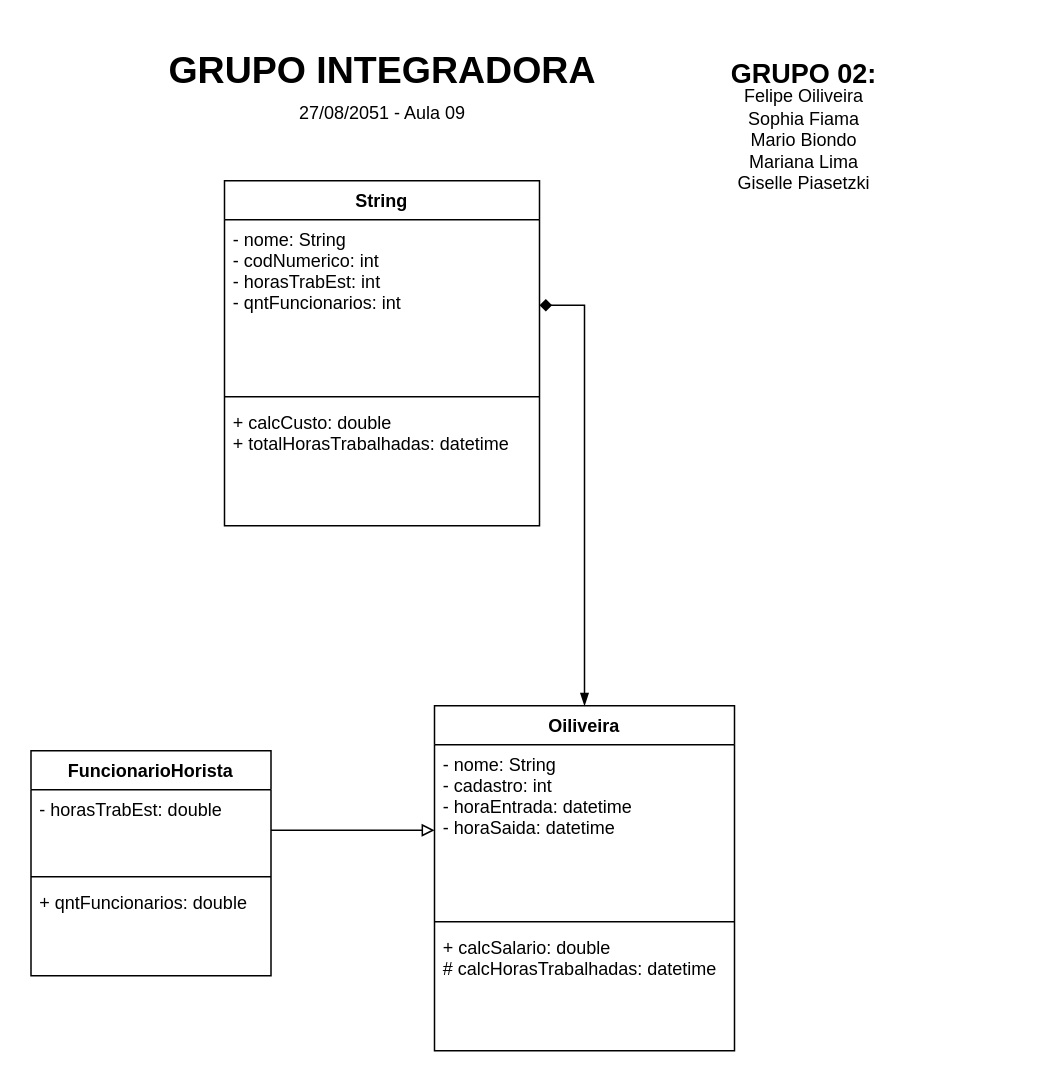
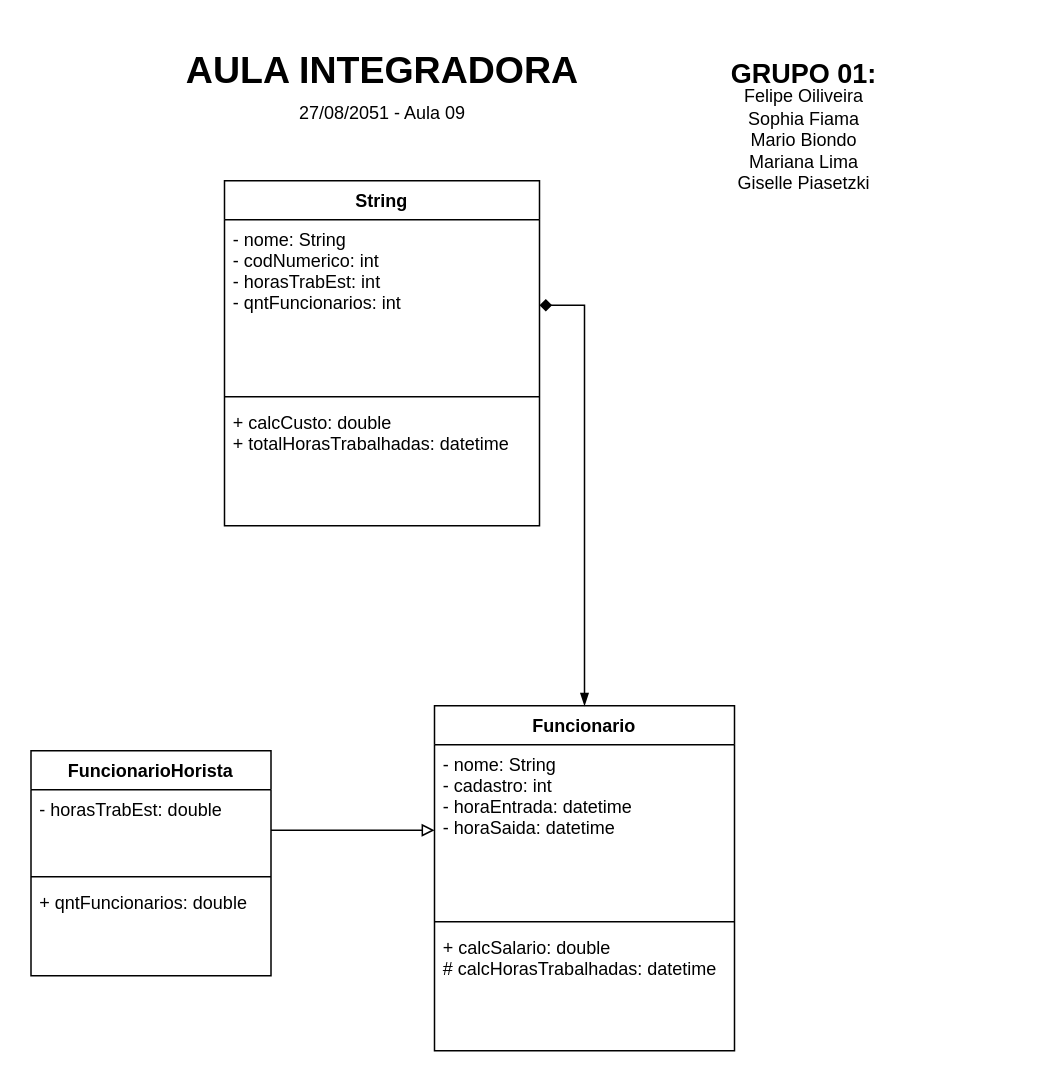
node "GRUPO INTEGRADORA": label "GRUPO INTEGRADORA" -> "AULA INTEGRADORA"
node "GRUPO 02:": label "GRUPO 02:" -> "GRUPO 01:"
node "Oiliveira": label "Oiliveira" -> "Funcionario"
